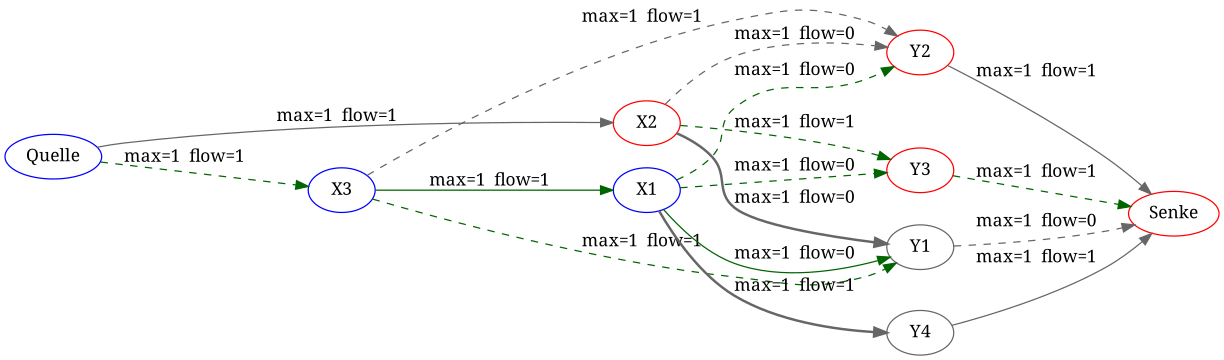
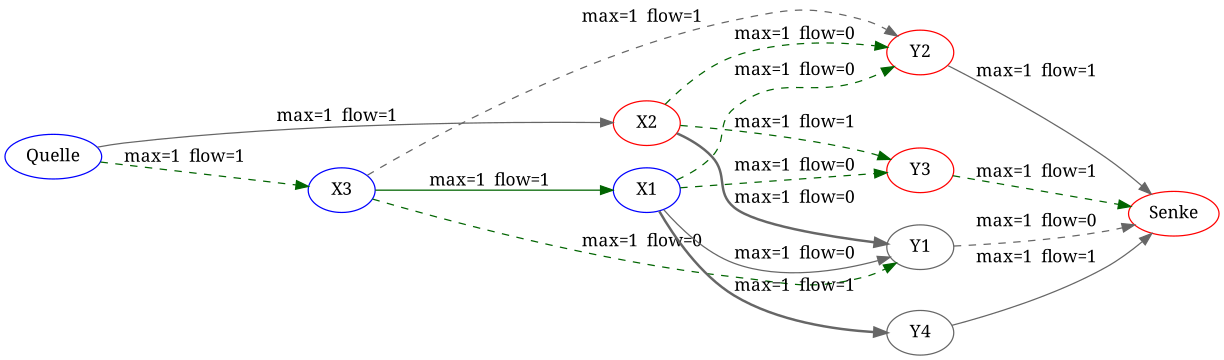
edge "X2" -> "Y2": color gray40 -> darkgreen
edge "X3" -> "Y1": label "max=1  flow=1  " -> "max=1  flow=0  "
edge "X1" -> "Y1": color darkgreen -> gray40
